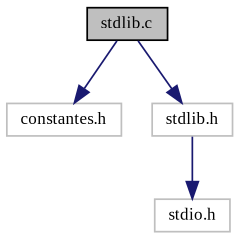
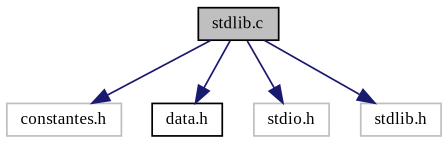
node "data.h": added
edge "stdlib.h" -> "stdio.h": now "stdlib.c" -> "stdio.h"
